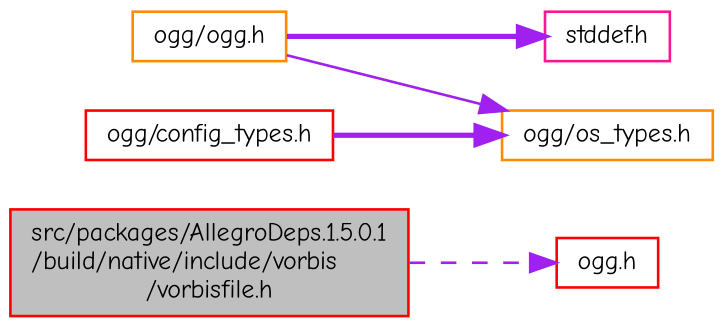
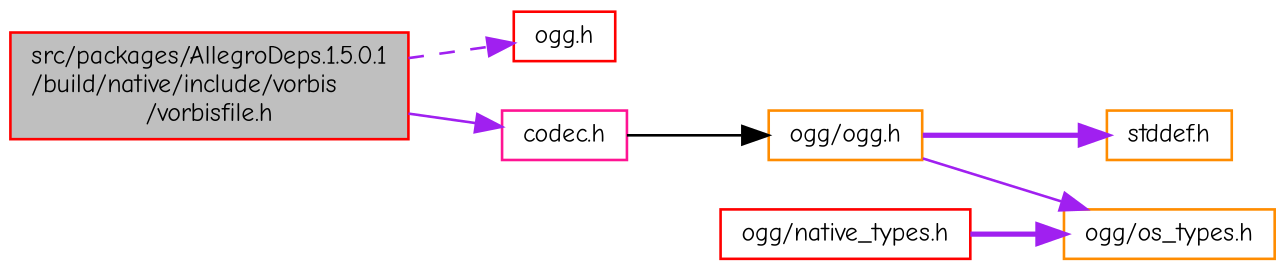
node "stddef.h": color deeppink -> darkorange
node "ogg/config_types.h": label "ogg/config_types.h" -> "ogg/native_types.h"
node "codec.h": added
